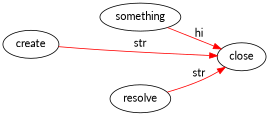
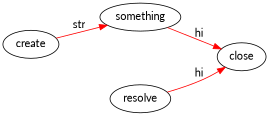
edge "create" -> "close": now "create" -> "something"
edge "resolve" -> "close": label "str" -> "hi"
